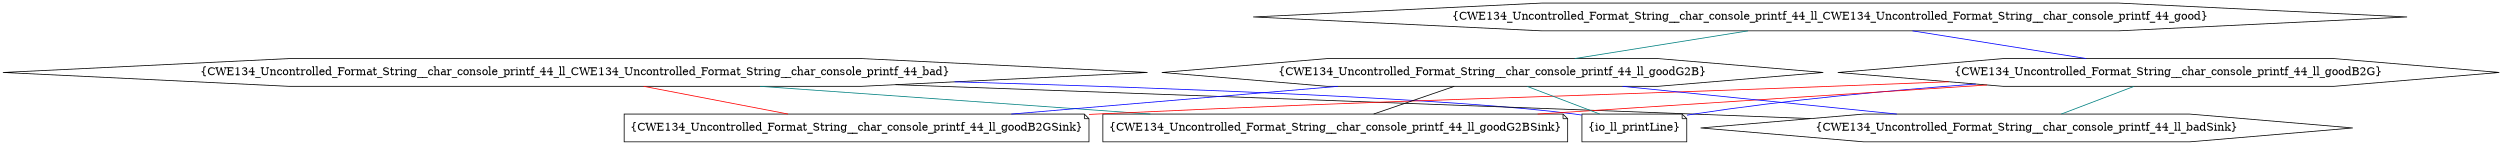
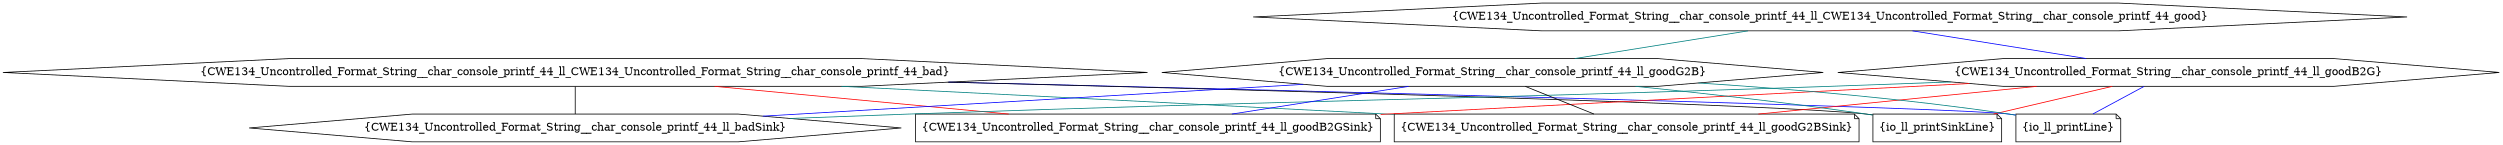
node "{io_ll_printSinkLine}": added
